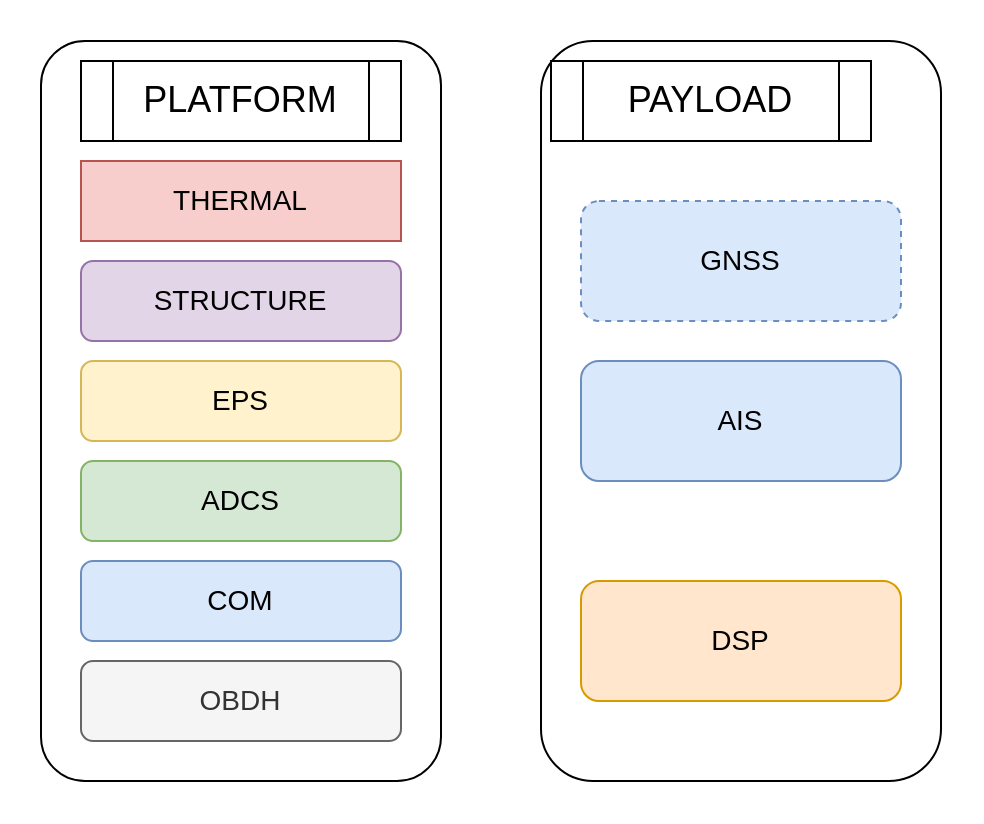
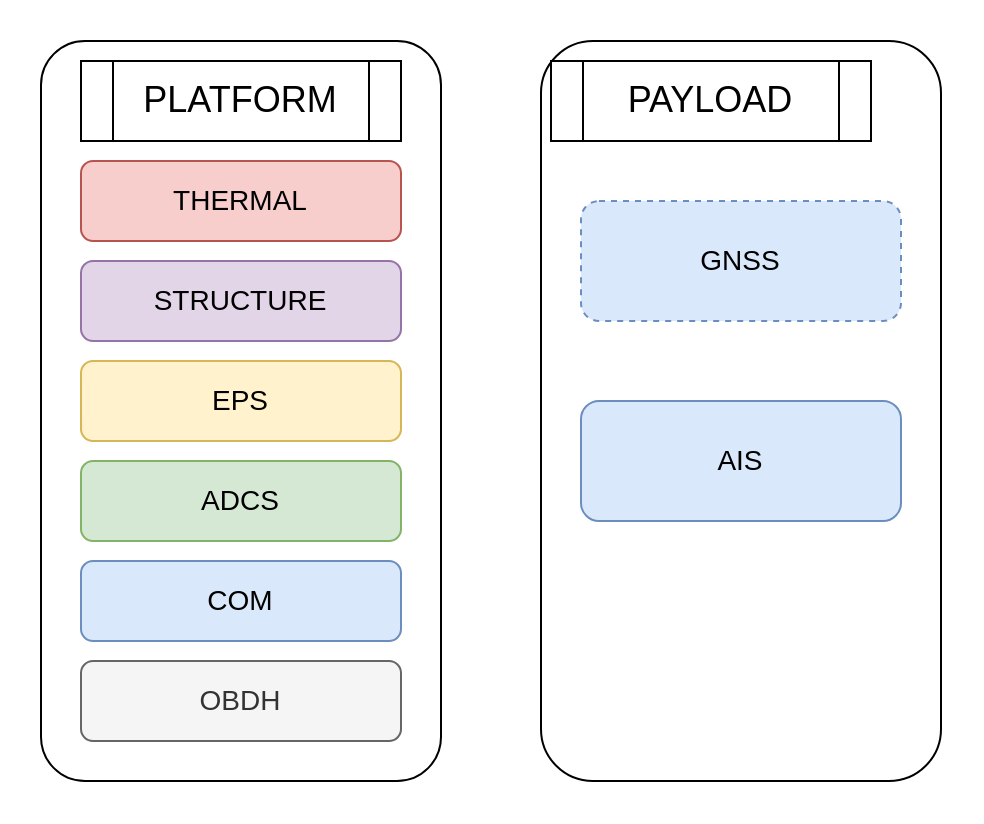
node "THERMAL": shape rectangle -> rounded rectangle
node "AIS": moved (741, 421) -> (741, 461)
node "DSP": removed
